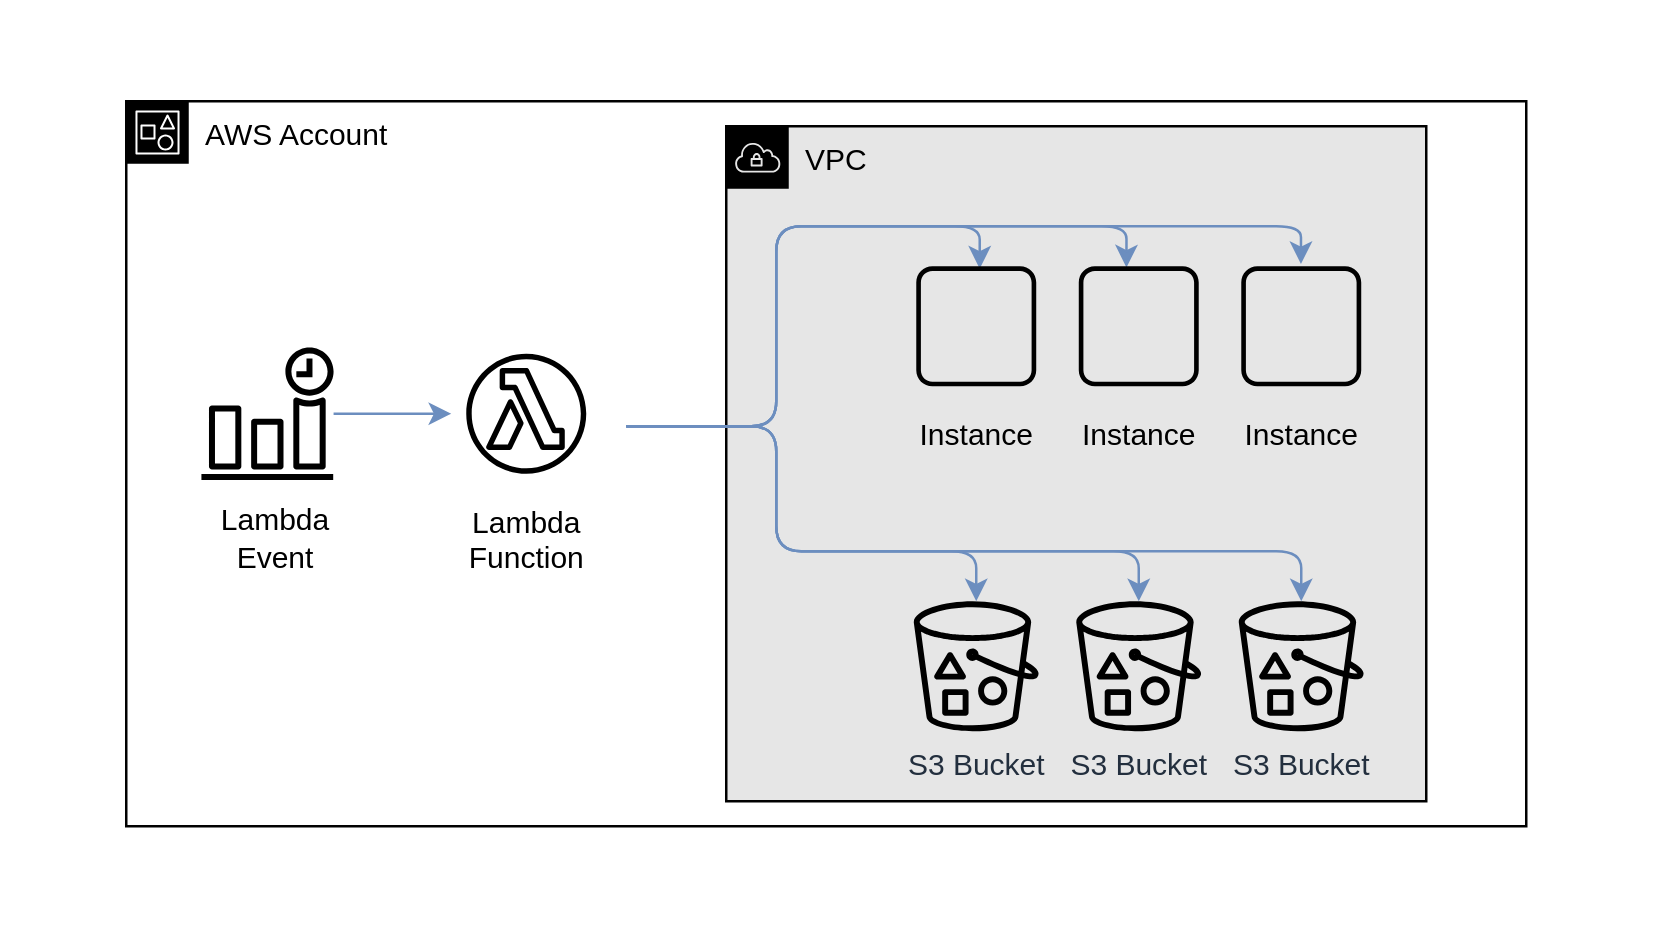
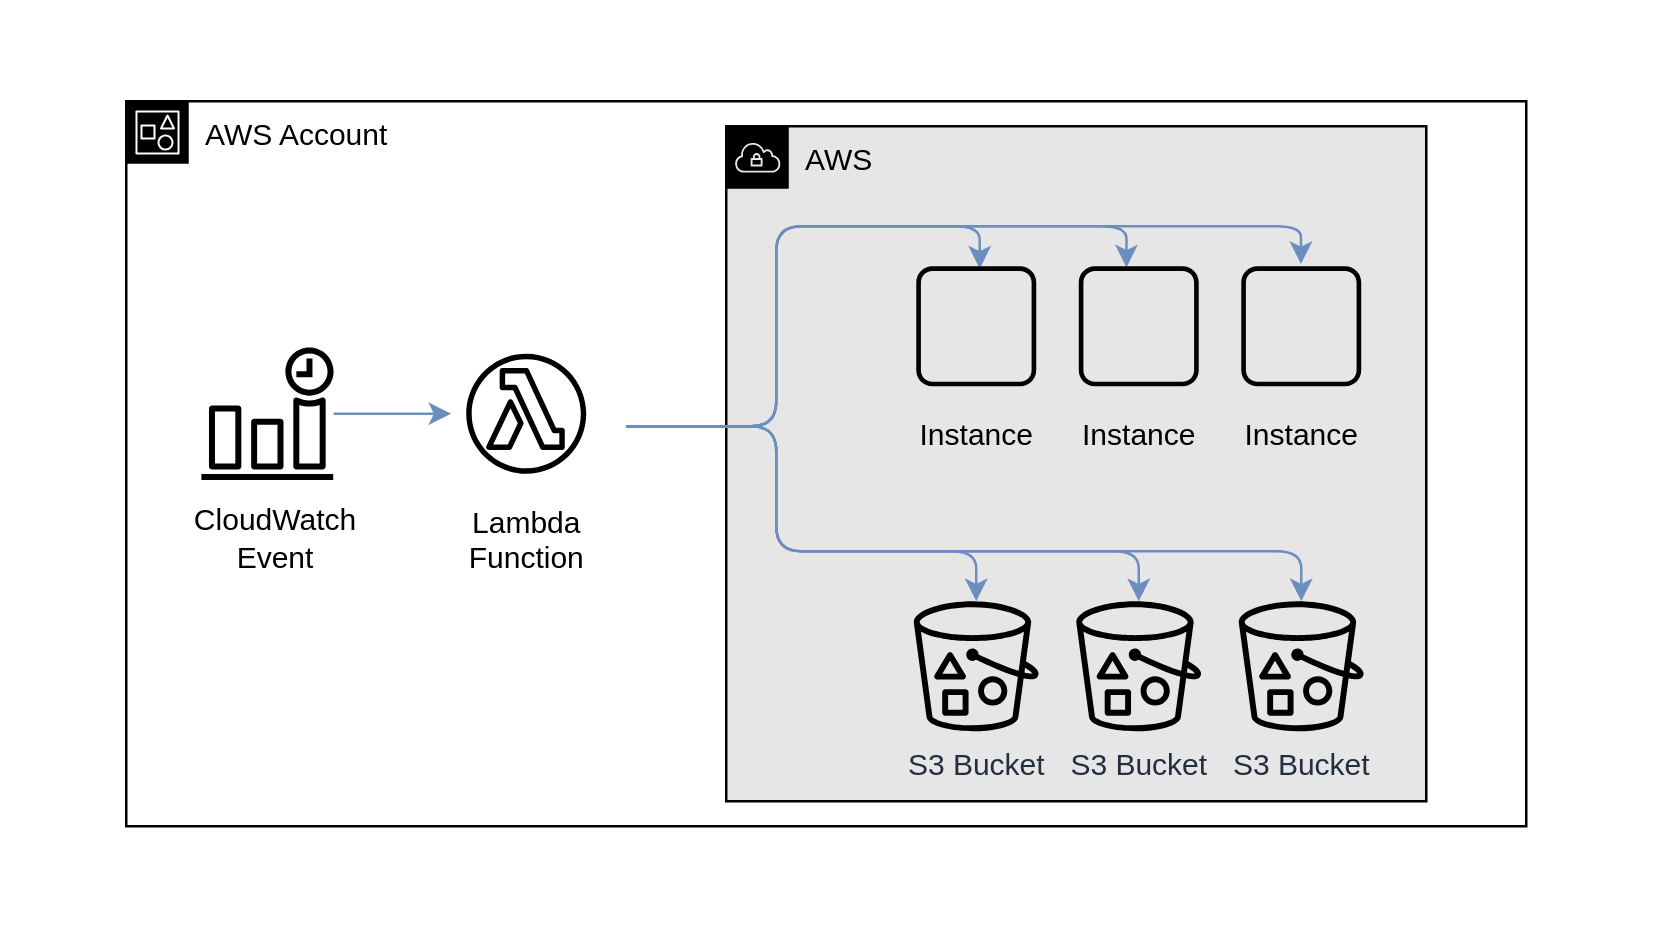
node "VPC": label "VPC" -> "AWS"
node "Lambda Event": label "Lambda Event" -> "CloudWatch Event"
